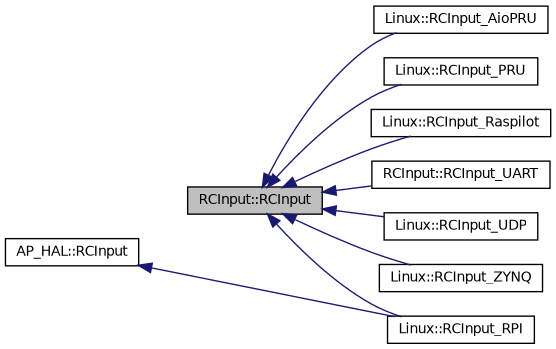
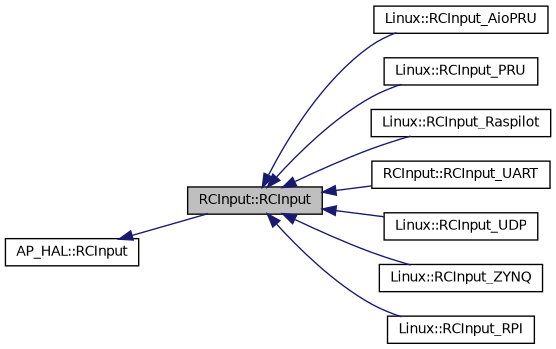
edge "Linux::RCInput_RPI" -> "AP_HAL::RCInput": now "RCInput::RCInput" -> "AP_HAL::RCInput"
